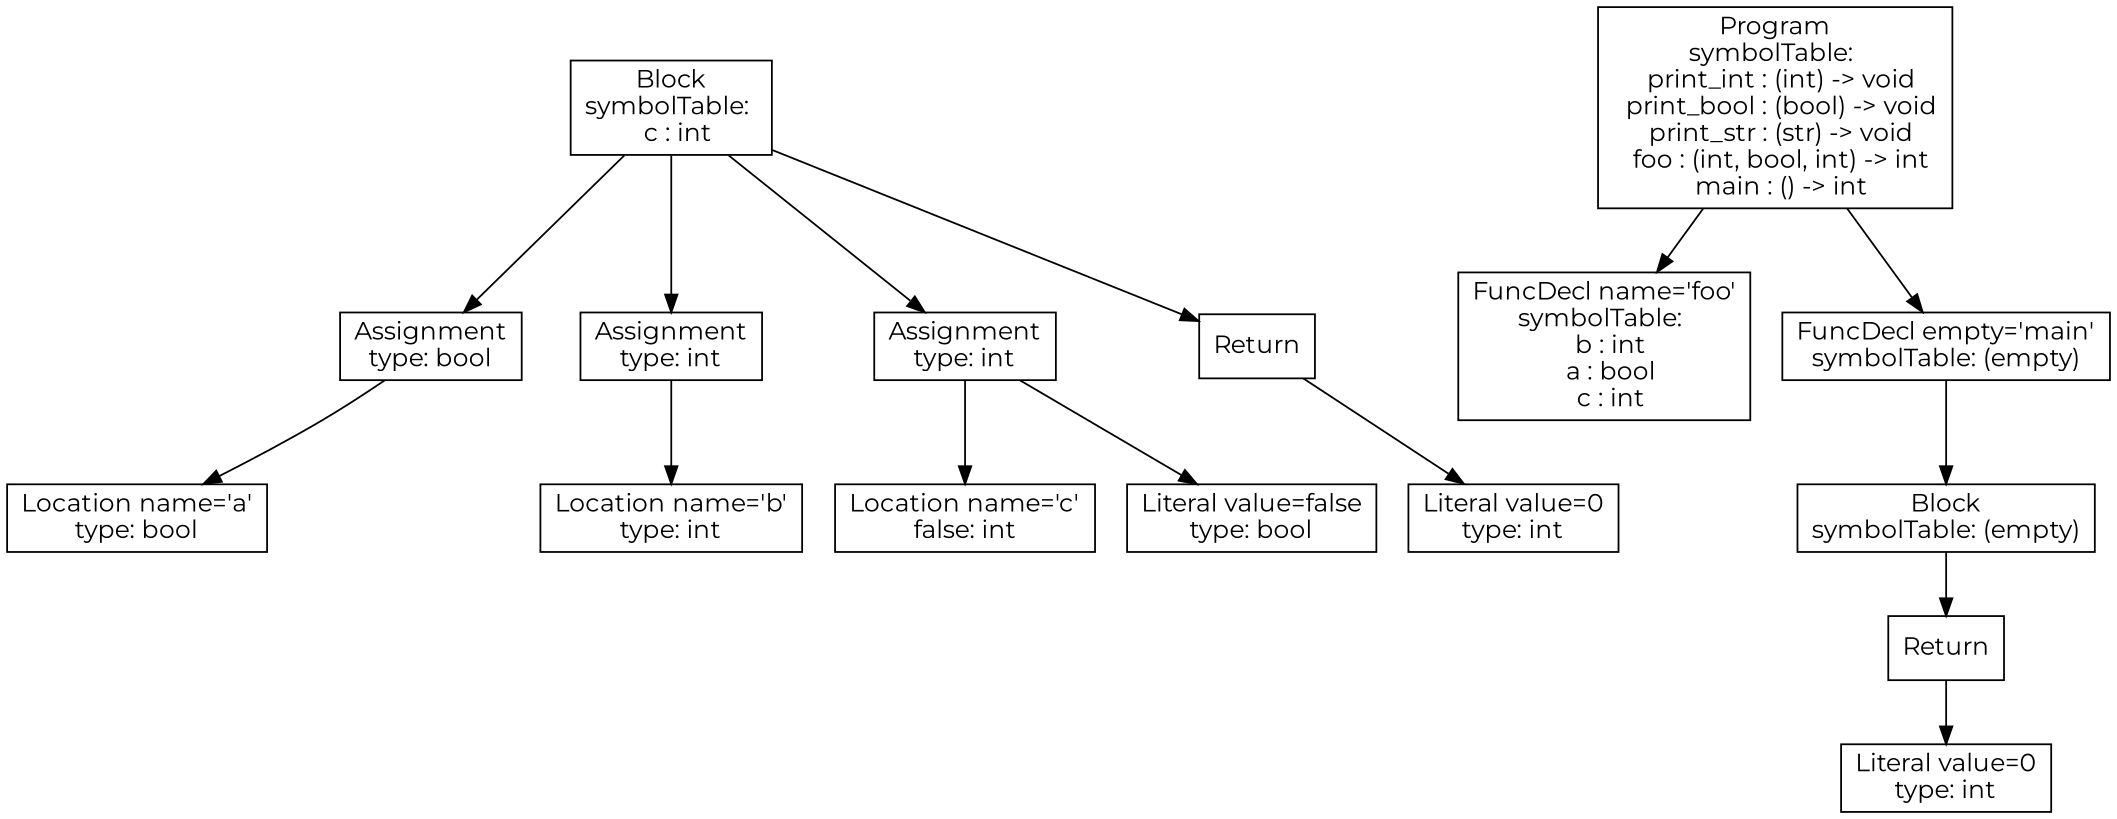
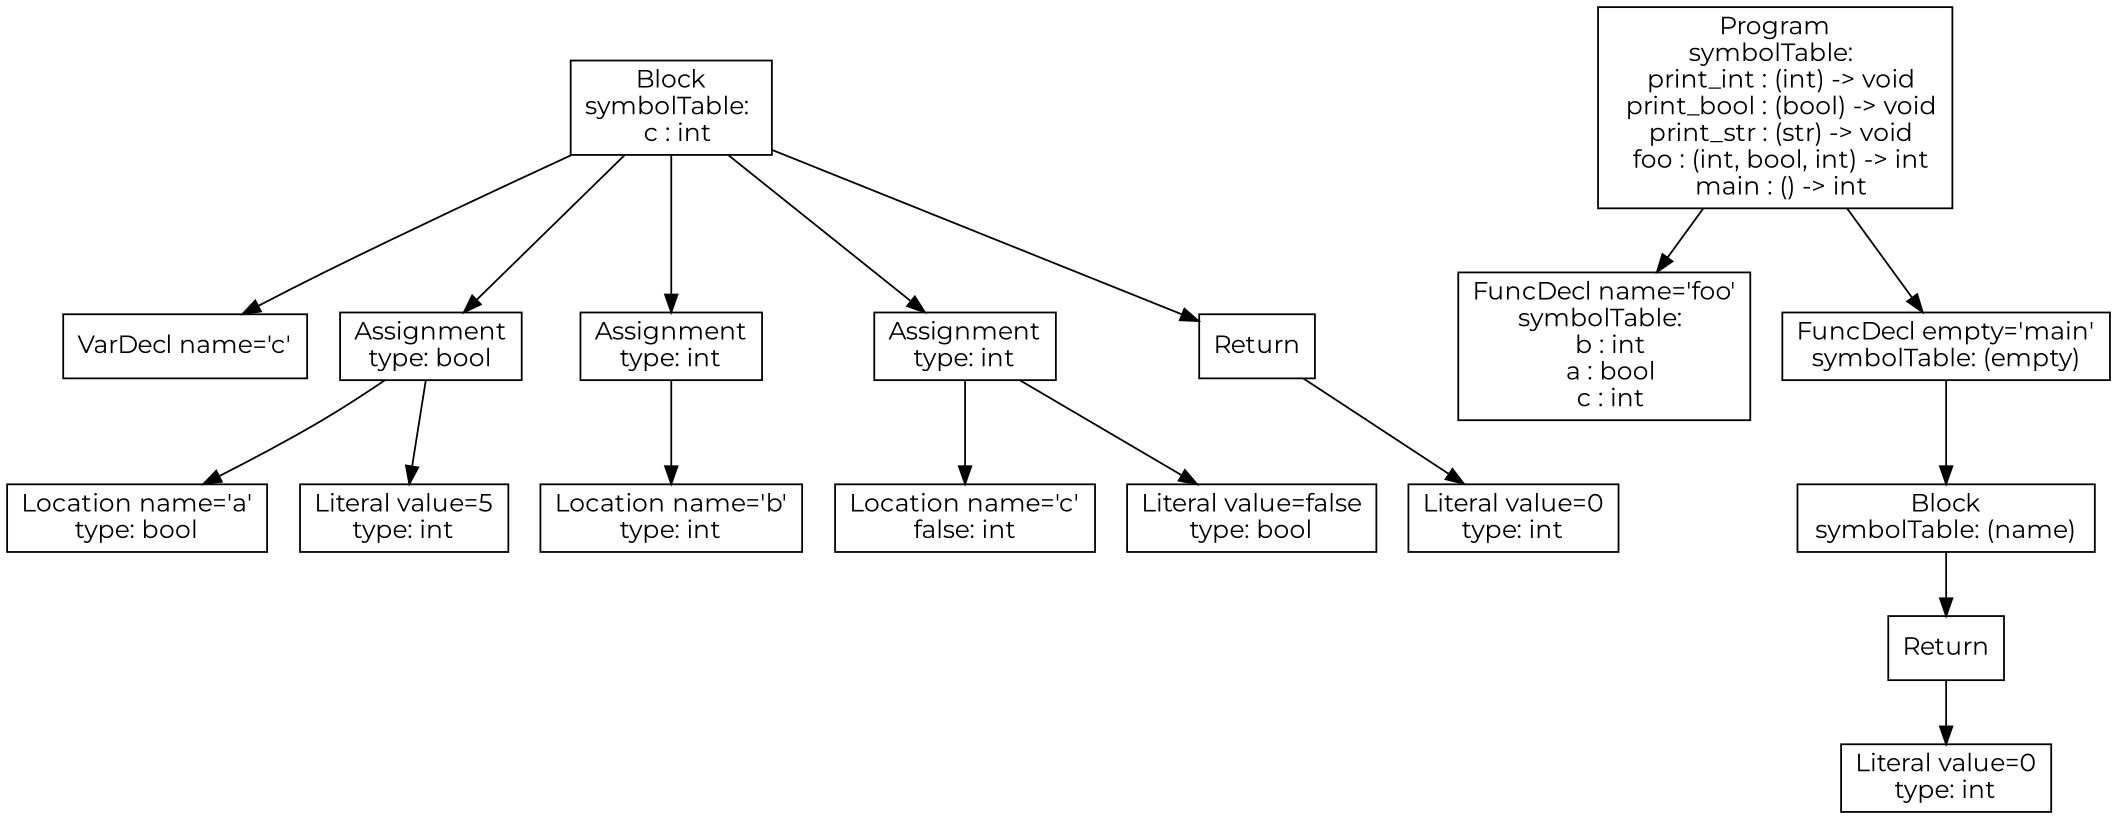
node "VarDecl name='c'": added
node "Literal value=5 type: int": added
node "Block symbolTable: (empty)": label "Block symbolTable: (empty)" -> "Block symbolTable: (name)"
